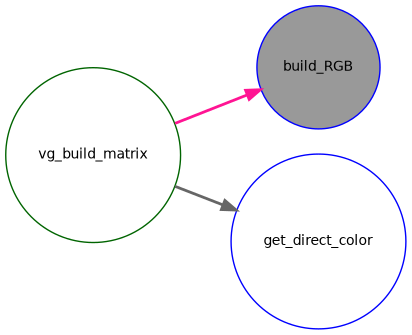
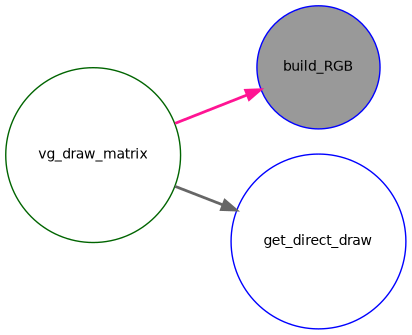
node "vg_build_matrix": label "vg_build_matrix" -> "vg_draw_matrix"
node "get_direct_color": label "get_direct_color" -> "get_direct_draw"
